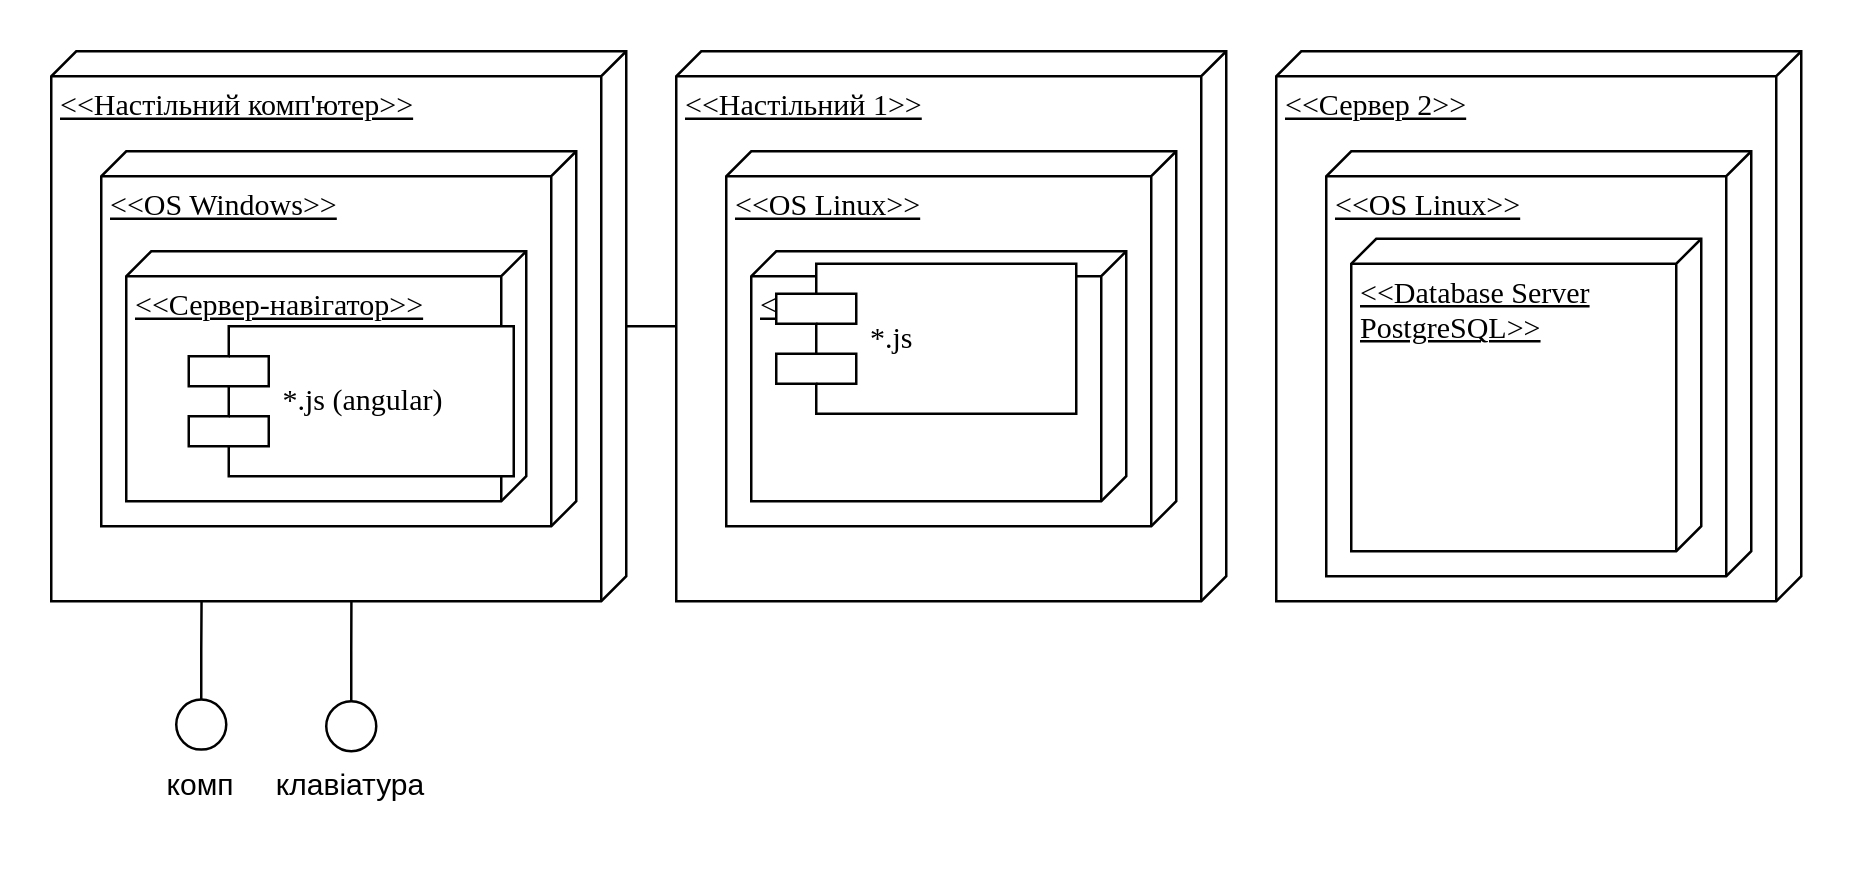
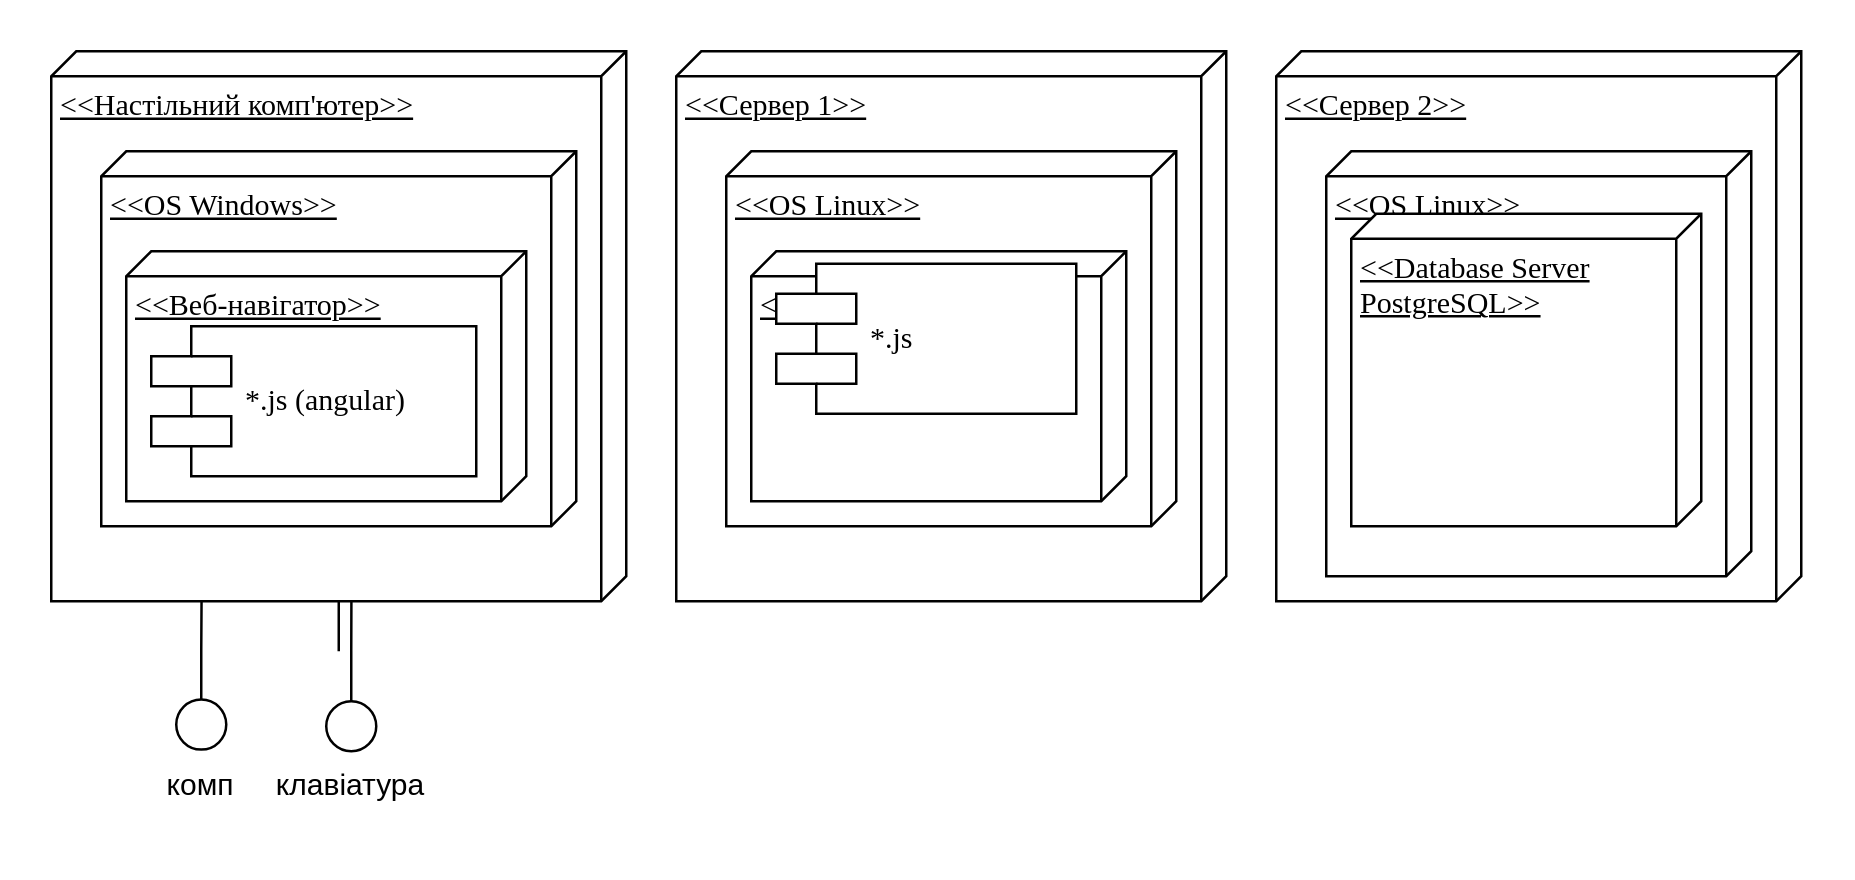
node "<<Настільний 1>>": label "<<Настільний 1>>" -> "<<Сервер 1>>"
node "<<Сервер-навігатор>>": label "<<Сервер-навігатор>>" -> "<<Веб-навігатор>>"
edge "<<Настільний комп'ютер>>" -- "*.js": now "<<Настільний комп'ютер>>" -- "<<OS Windows>>"
node "<<Database Server PostgreSQL>>": moved (1526, 395) -> (1526, 370)
node "*.js (angular)": moved (351, 401) -> (314, 401)
